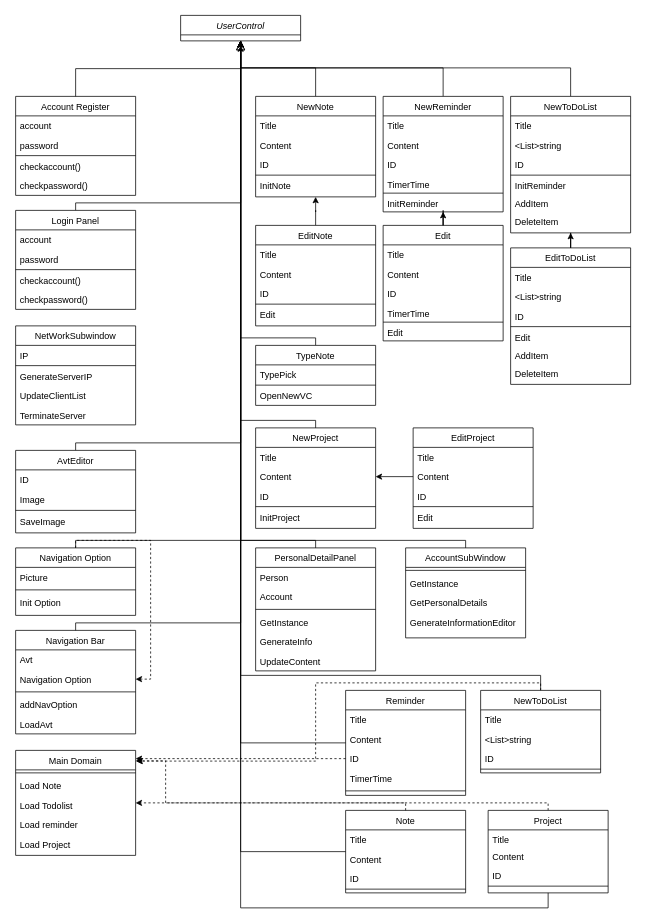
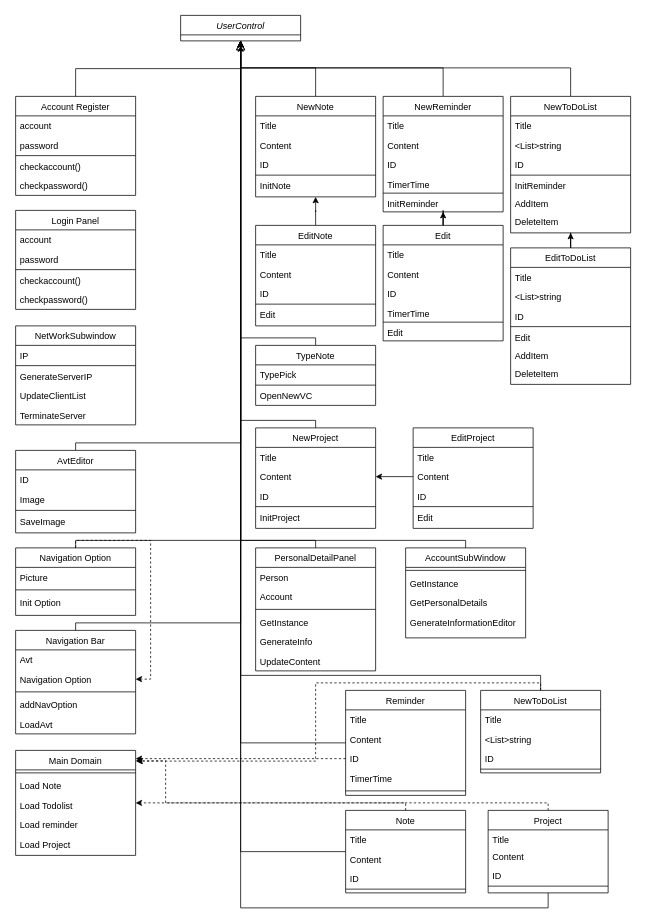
edge "Login Panel" -> "UserControl": removed
